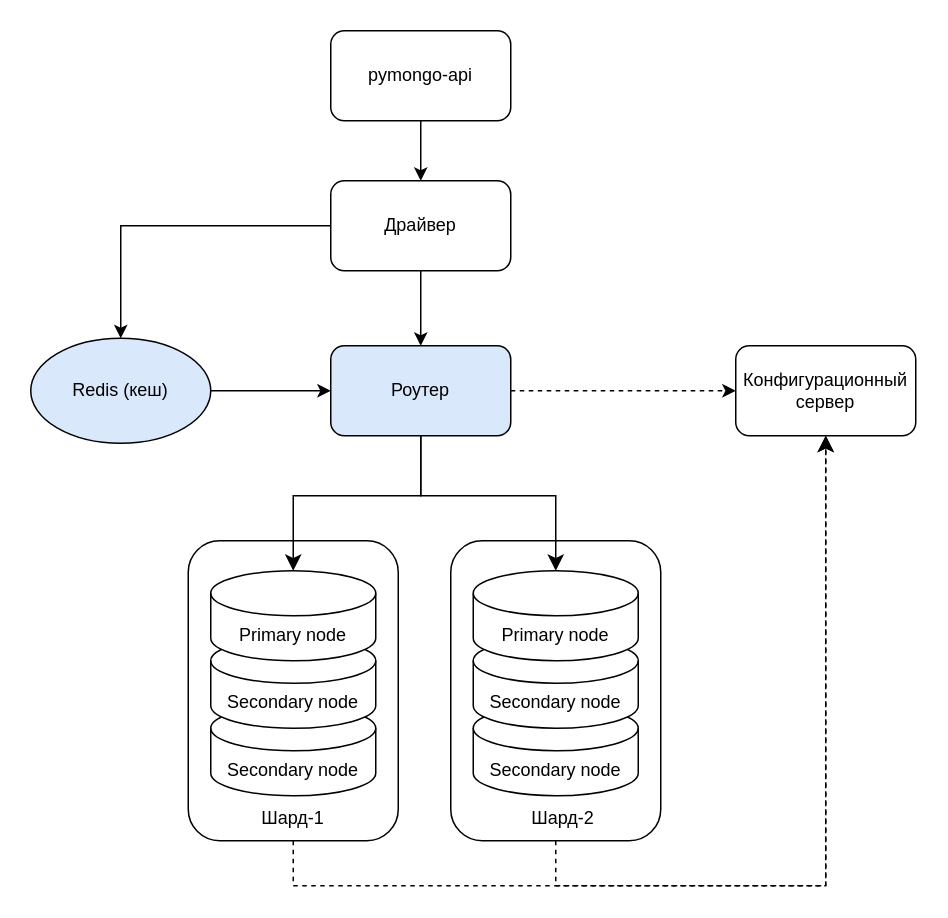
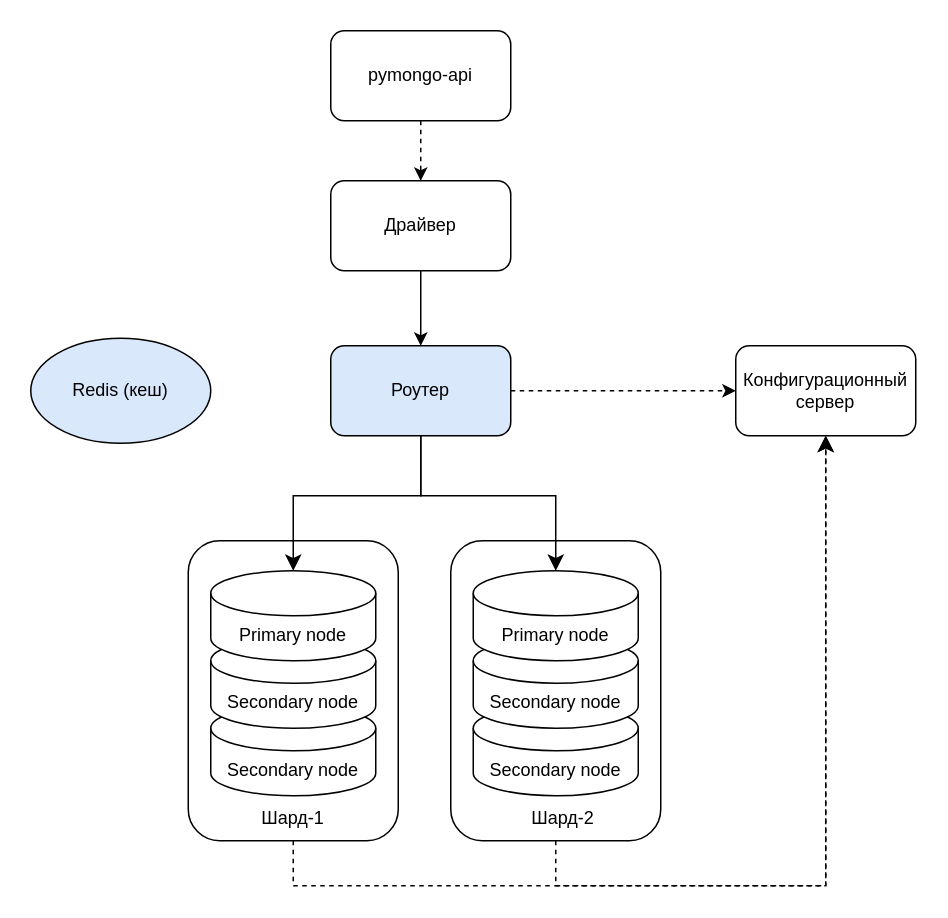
edge "pymongo-api" -> "Драйвер": style solid -> dashed
edge "Драйвер" -> "Redis (кеш)": removed
edge "Redis (кеш)" -> "Роутер": removed
